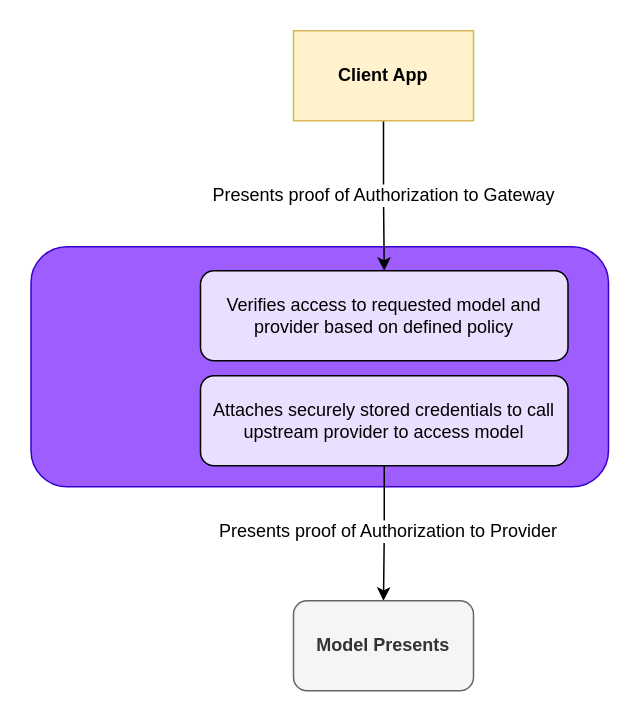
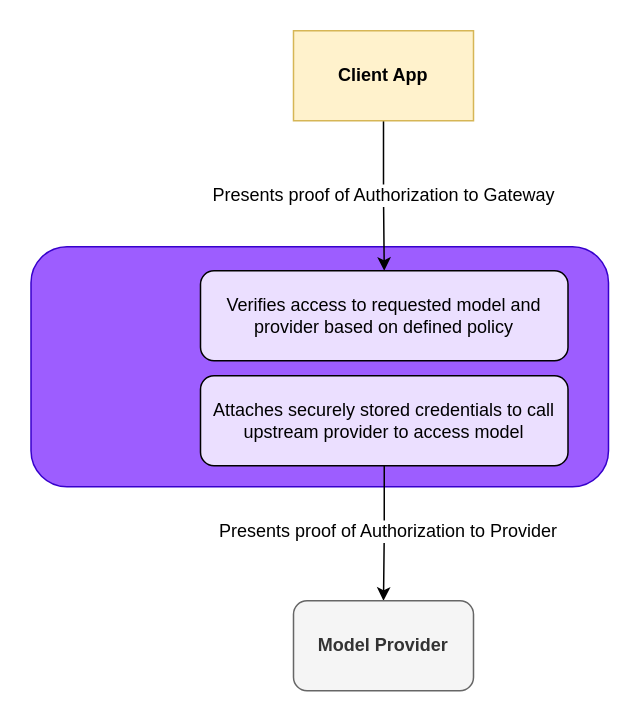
node "Model Presents": label "Model Presents" -> "Model Provider"
